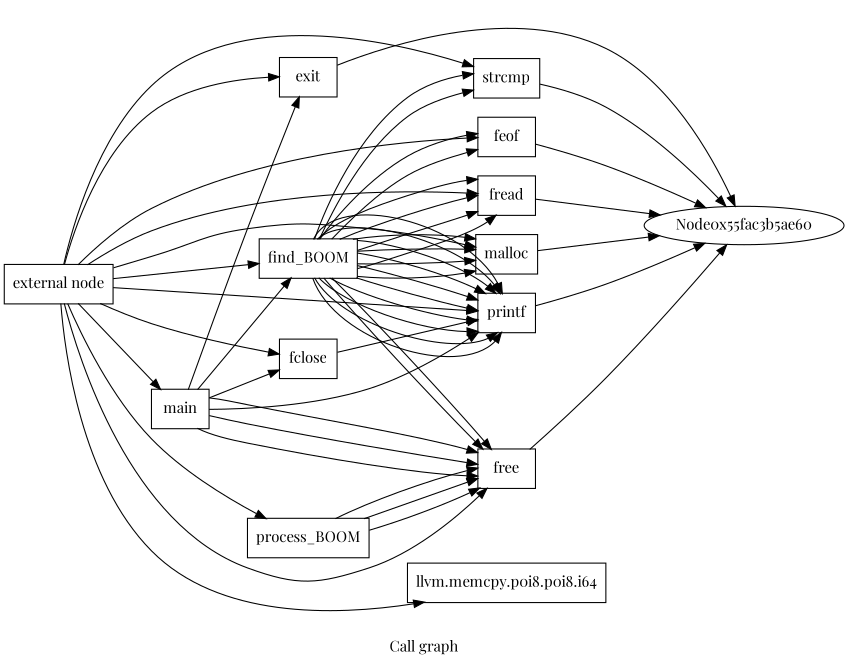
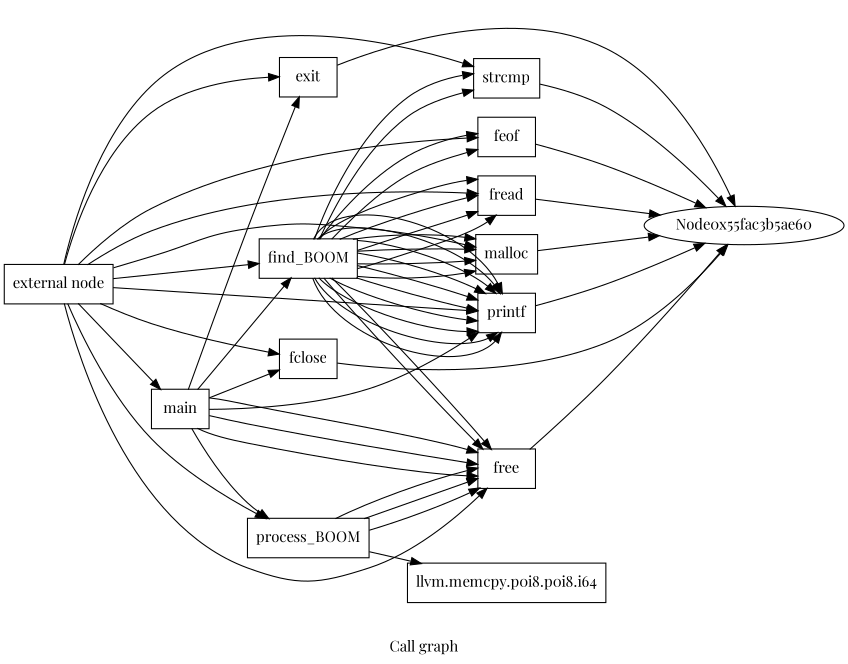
edge "fclose" -> "printf": now "fclose" -> "Node0x55fac3b5ae60"
edge "main" -> "process_BOOM": added
edge "external node" -> "llvm.memcpy.p0i8.p0i8.i64": now "process_BOOM" -> "llvm.memcpy.p0i8.p0i8.i64"
